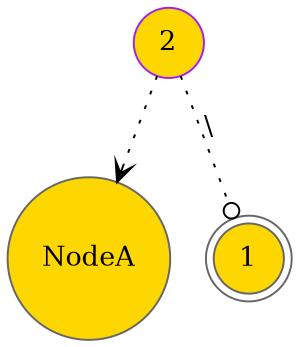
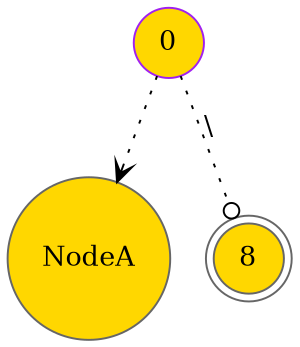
node "2": label "2" -> "0"
node "1": label "1" -> "8"
